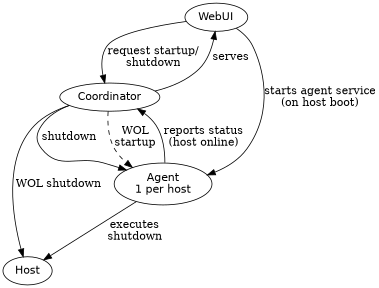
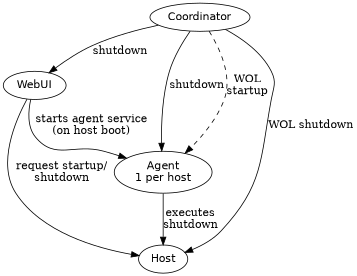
edge "WebUI" -> "Coordinator": now "WebUI" -> "Host"
edge "Coordinator" -> "WebUI": label "serves" -> "shutdown"
edge "Agent 1 per host" -> "Coordinator": removed, label "reports status (host online)"
